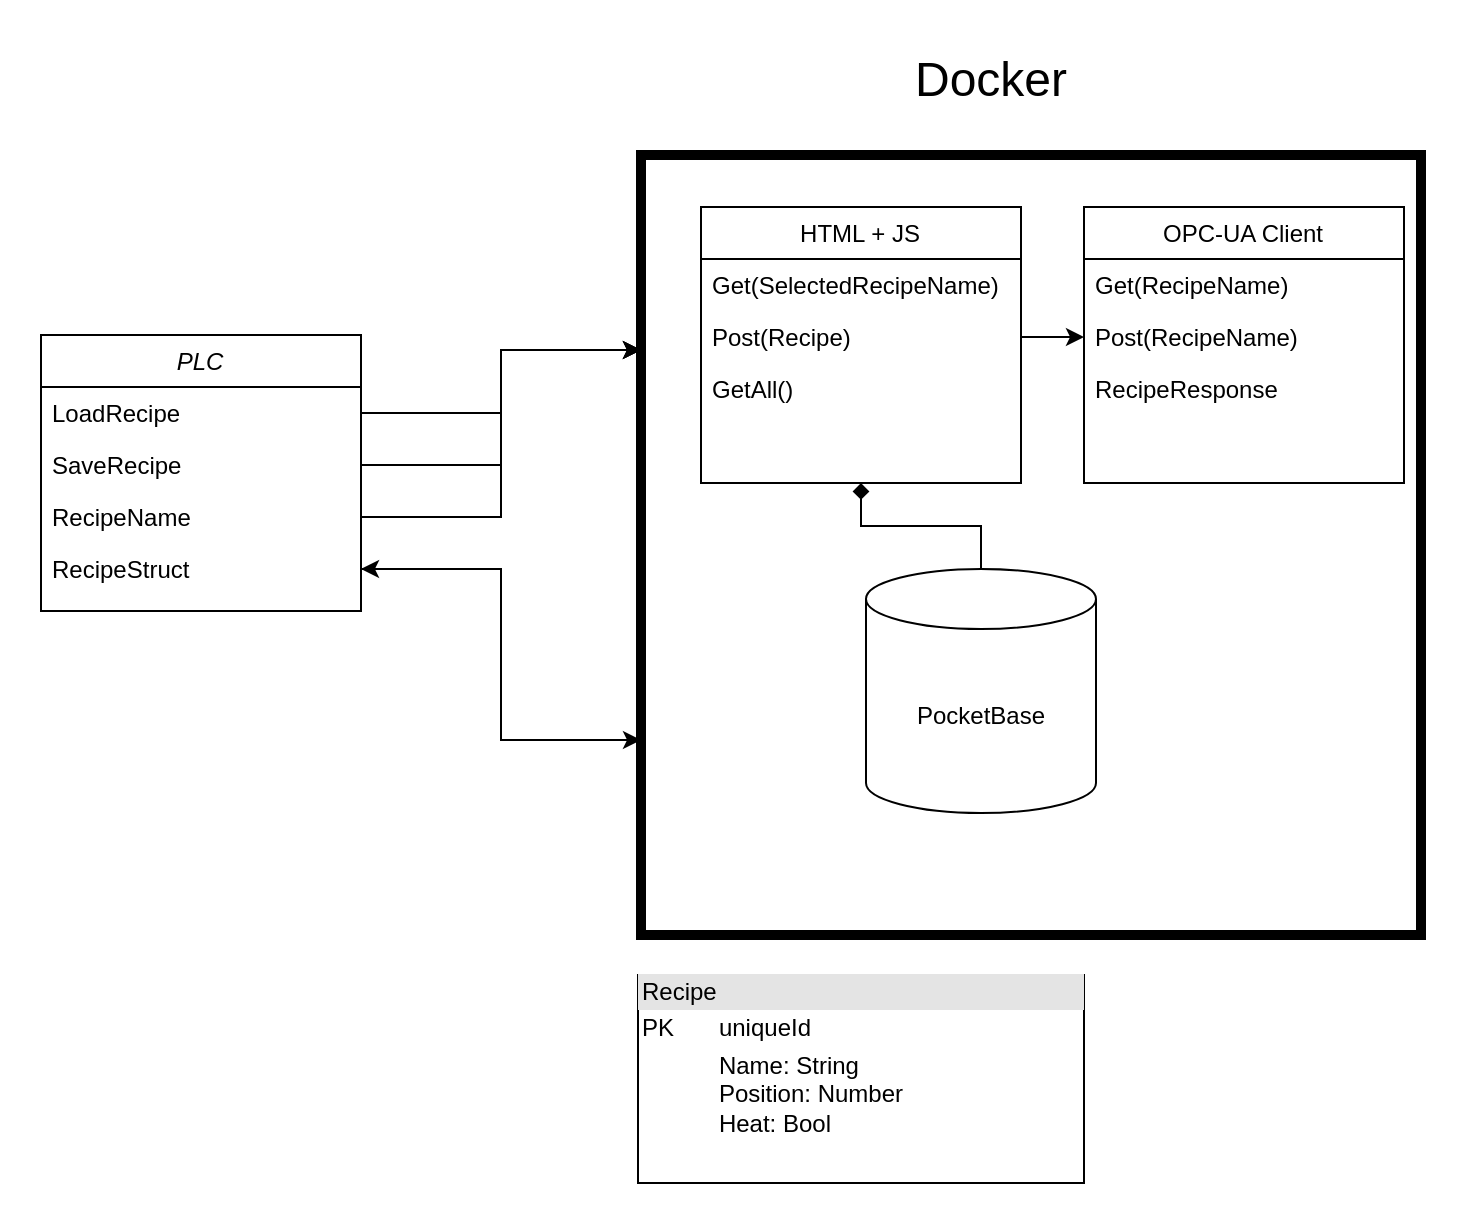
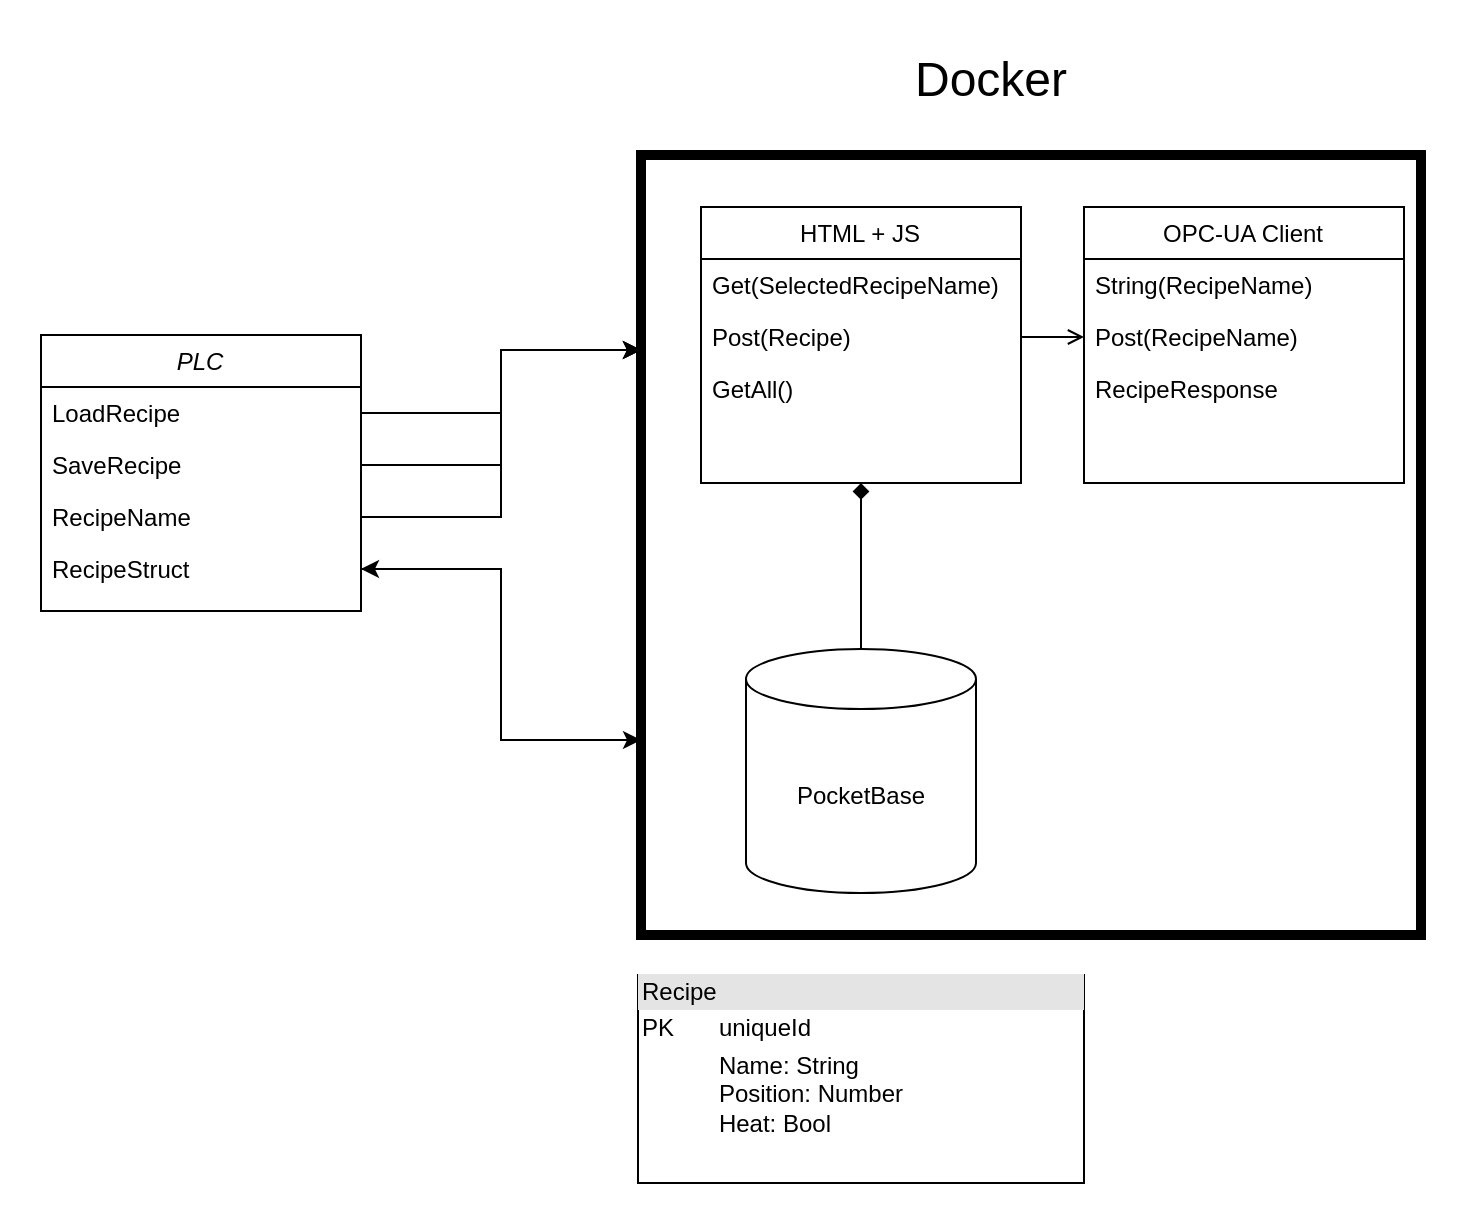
node "Get(RecipeName)": label "Get(RecipeName)" -> "String(RecipeName)"
edge "Post(Recipe)" -> "Post(RecipeName)": arrowhead classic -> open
node "PocketBase": moved (981, 691) -> (861, 771)
